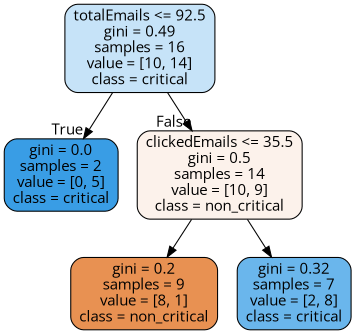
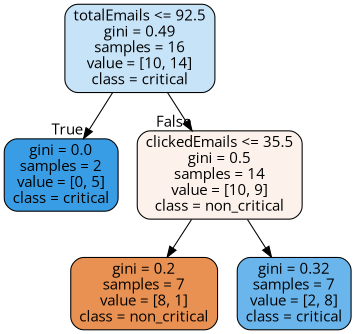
node "gini = 0.2 samples = 9 value = [8, 1] class = non_critical": label "gini = 0.2 samples = 9 value = [8, 1] class = non_critical" -> "gini = 0.2 samples = 7 value = [8, 1] class = non_critical"
